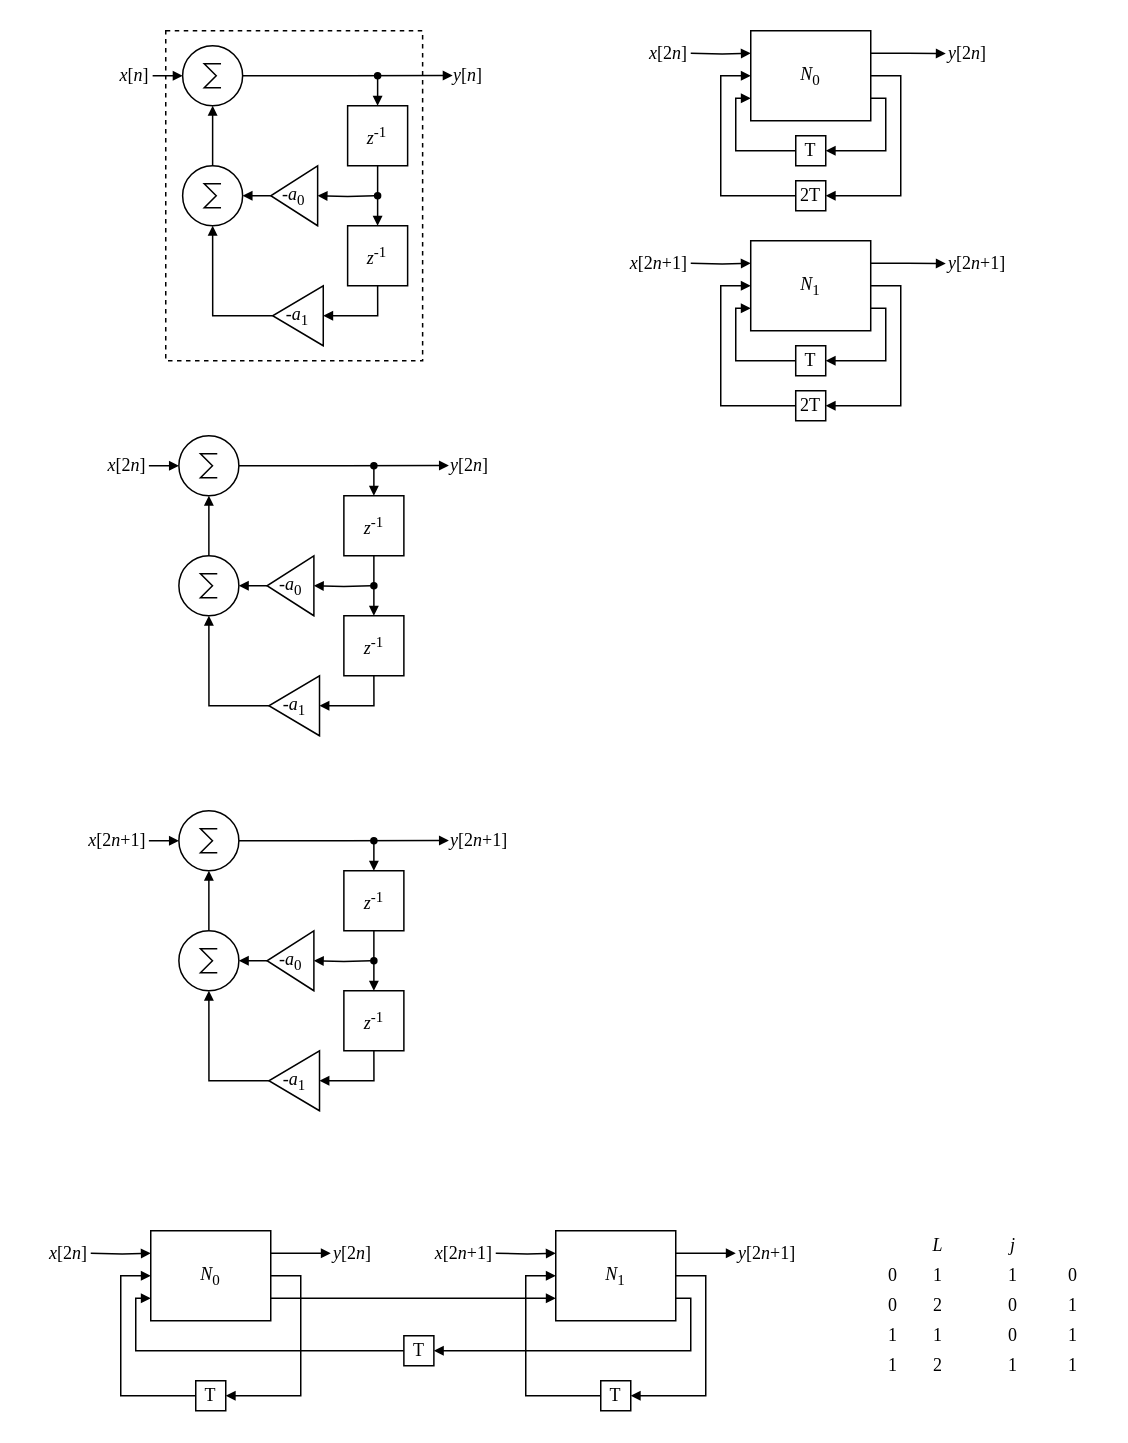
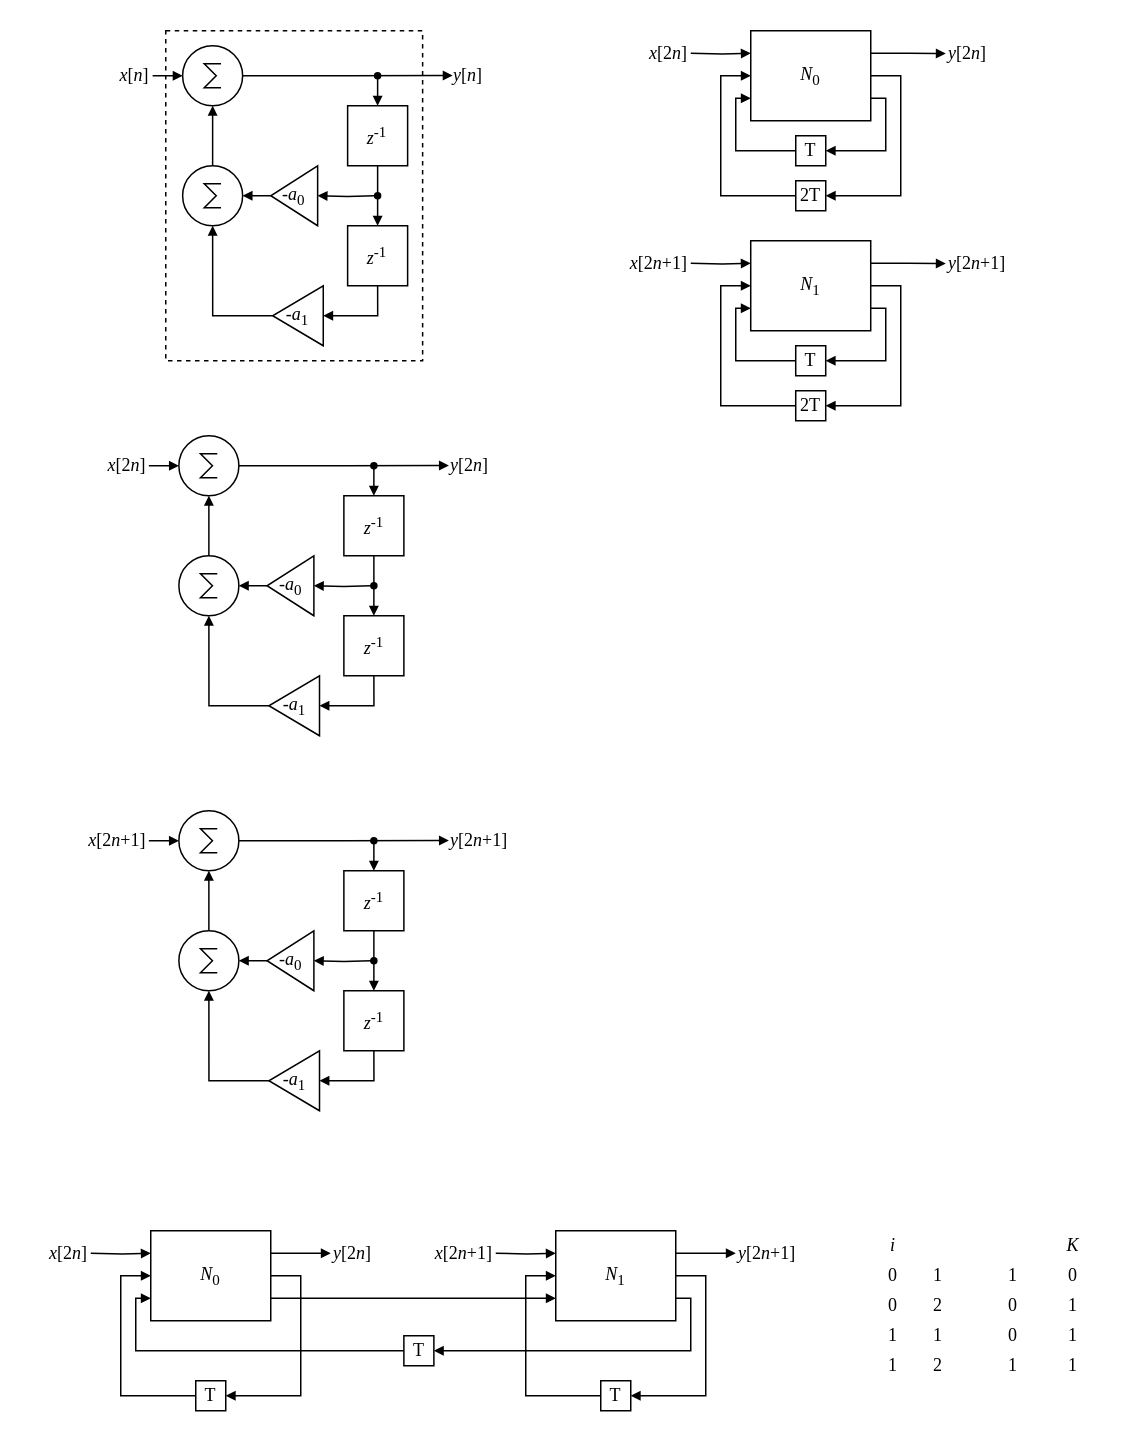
node "i": added
node "L": removed
node "j": removed
node "K": added
